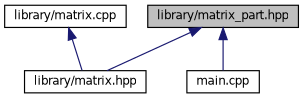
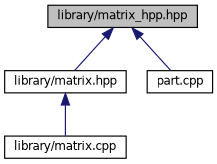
node "library/matrix_part.hpp": label "library/matrix_part.hpp" -> "library/matrix_hpp.hpp"
edge "library/matrix.hpp" -> "library/matrix.cpp": reversed
node "main.cpp": label "main.cpp" -> "part.cpp"
